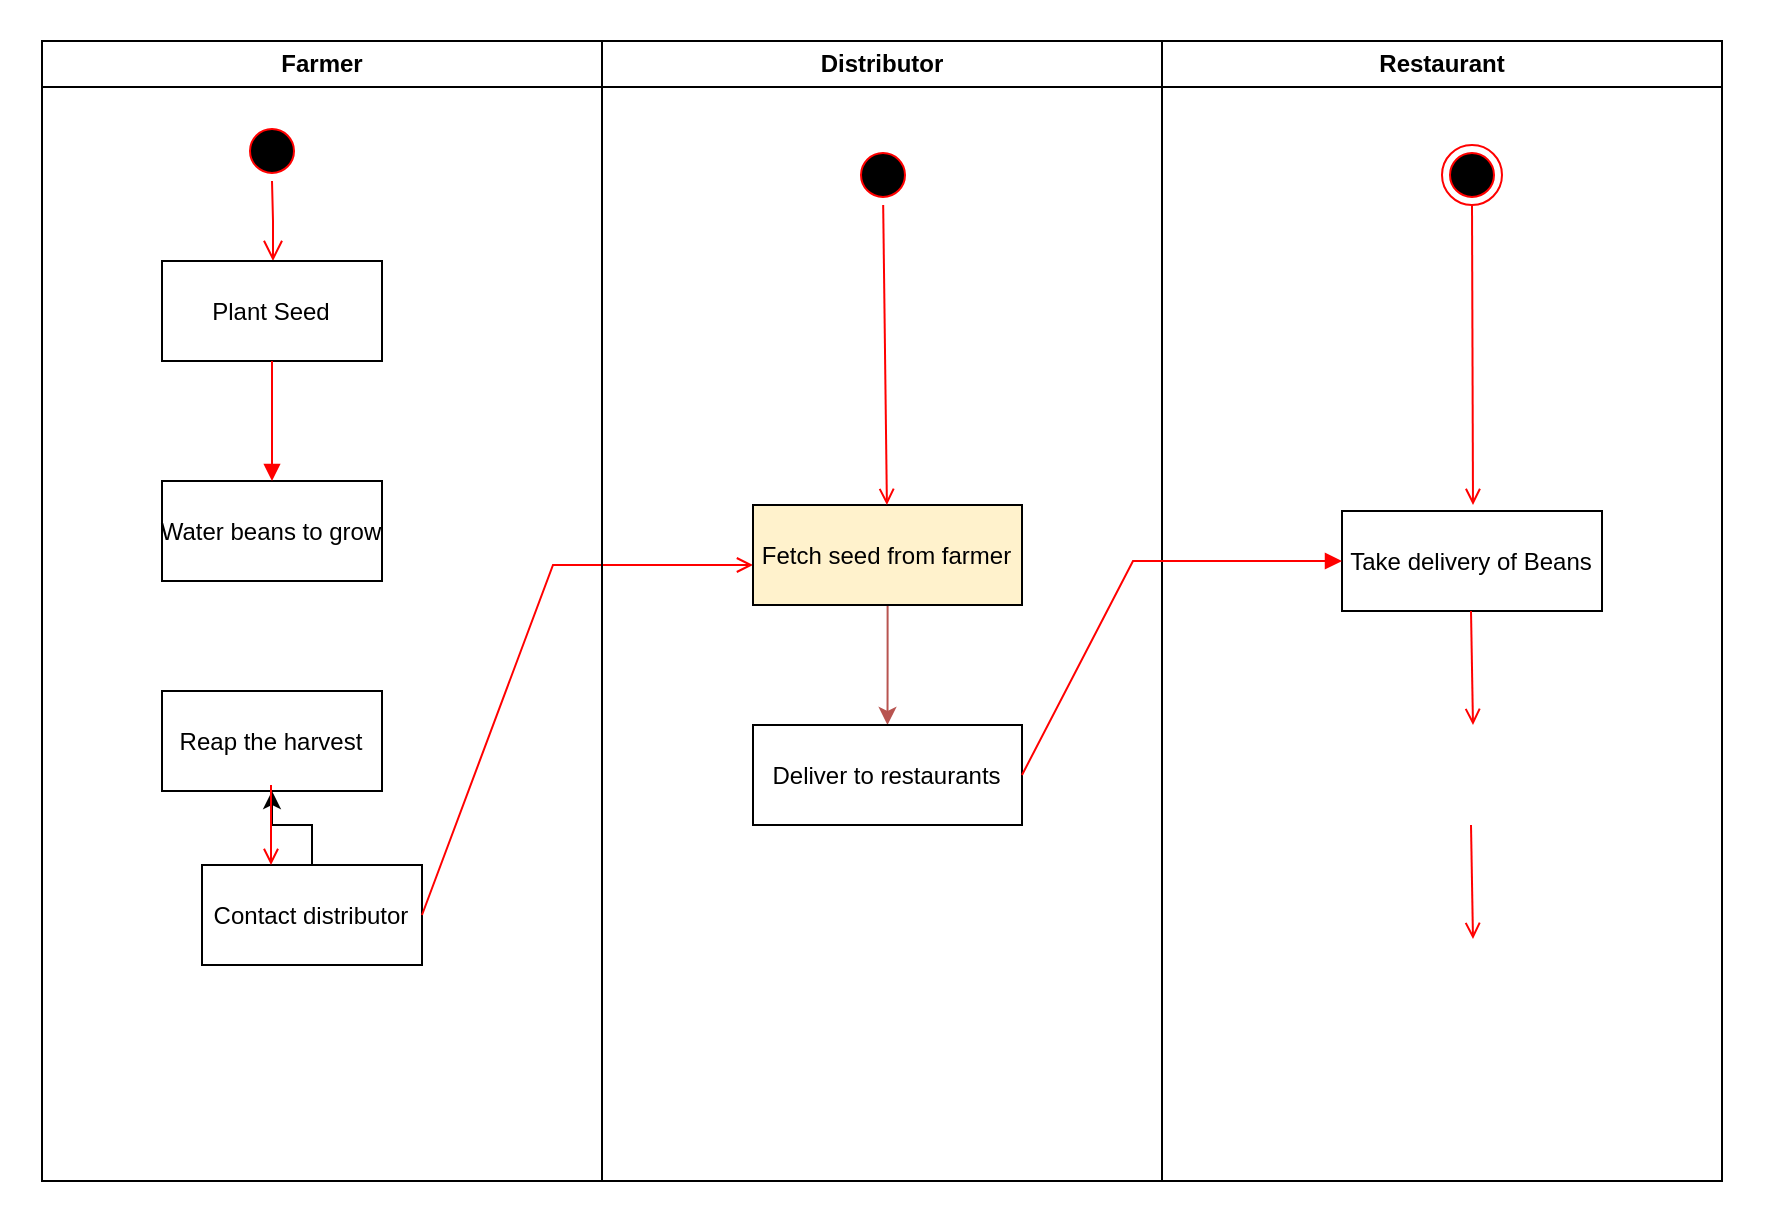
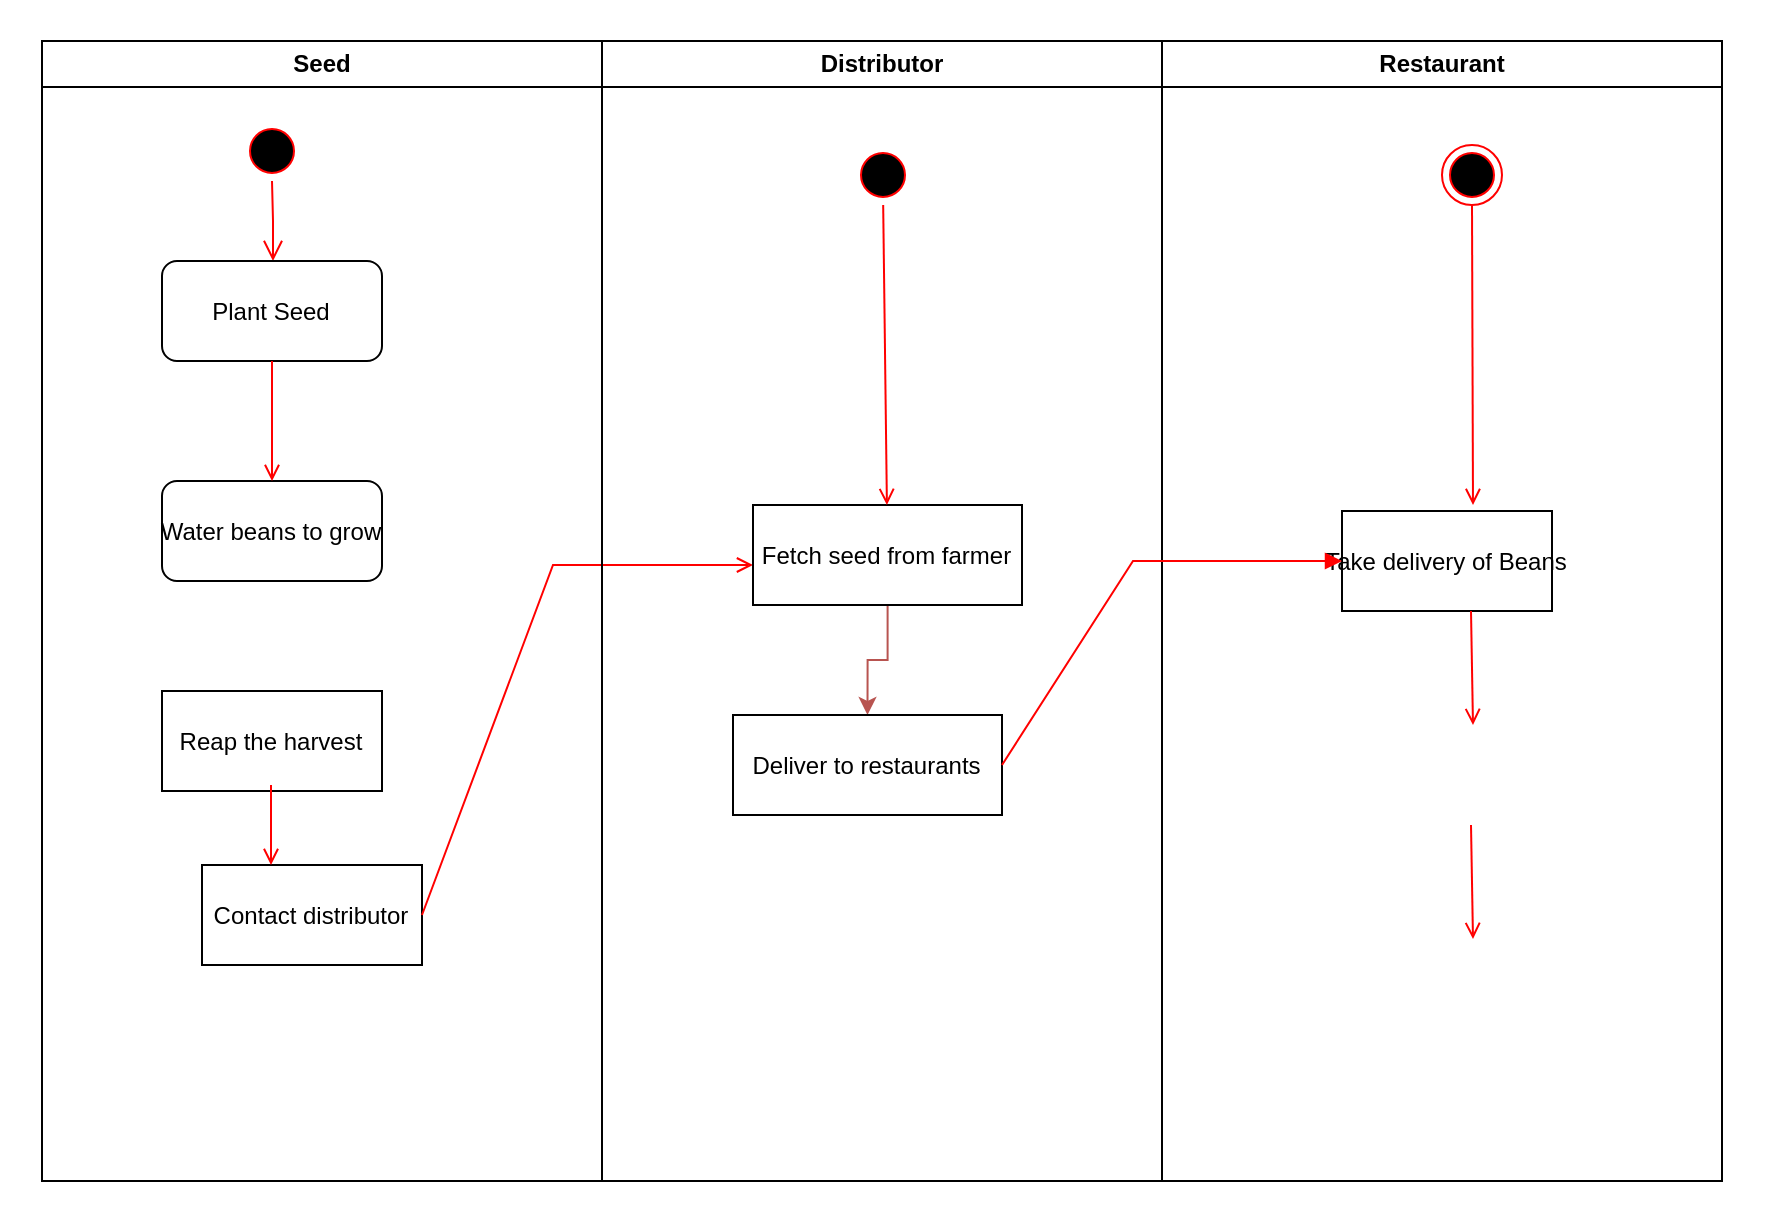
node "Farmer": label "Farmer" -> "Seed"
node "Plant Seed": shape rectangle -> rounded rectangle
edge "Plant Seed" -> "Water beans to grow": arrowhead block -> open
node "Water beans to grow": shape rectangle -> rounded rectangle
node "Fetch seed from farmer": fillcolor #fff2cc -> #ffffff
node "Take delivery of Beans": size 260x100 -> 210x100
node "Deliver to restaurants": moved (888, 775) -> (868, 765)
edge "Contact distributor" -> "Reap the harvest": removed
